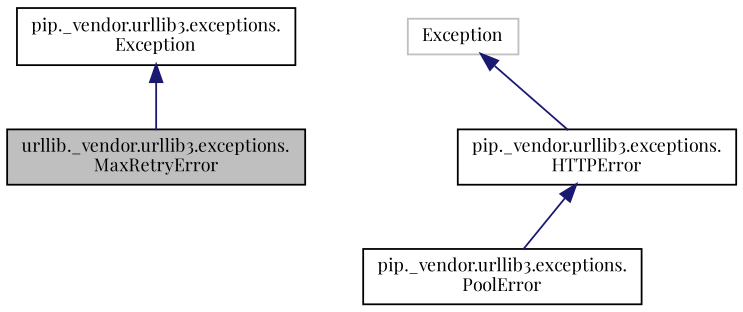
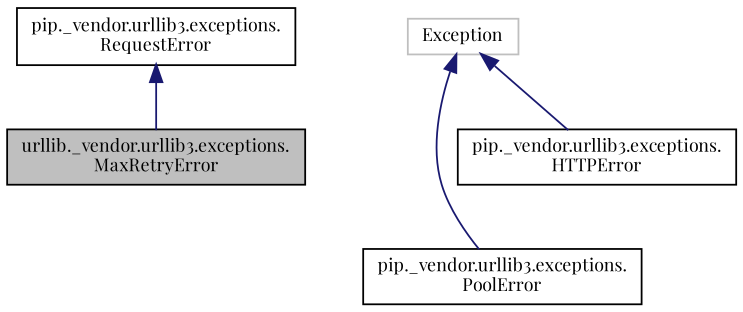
node "pip._vendor.urllib3.exceptions. Exception": label "pip._vendor.urllib3.exceptions. Exception" -> "pip._vendor.urllib3.exceptions. RequestError"
edge "pip._vendor.urllib3.exceptions. PoolError" -> "pip._vendor.urllib3.exceptions. HTTPError": now "pip._vendor.urllib3.exceptions. PoolError" -> "Exception"
